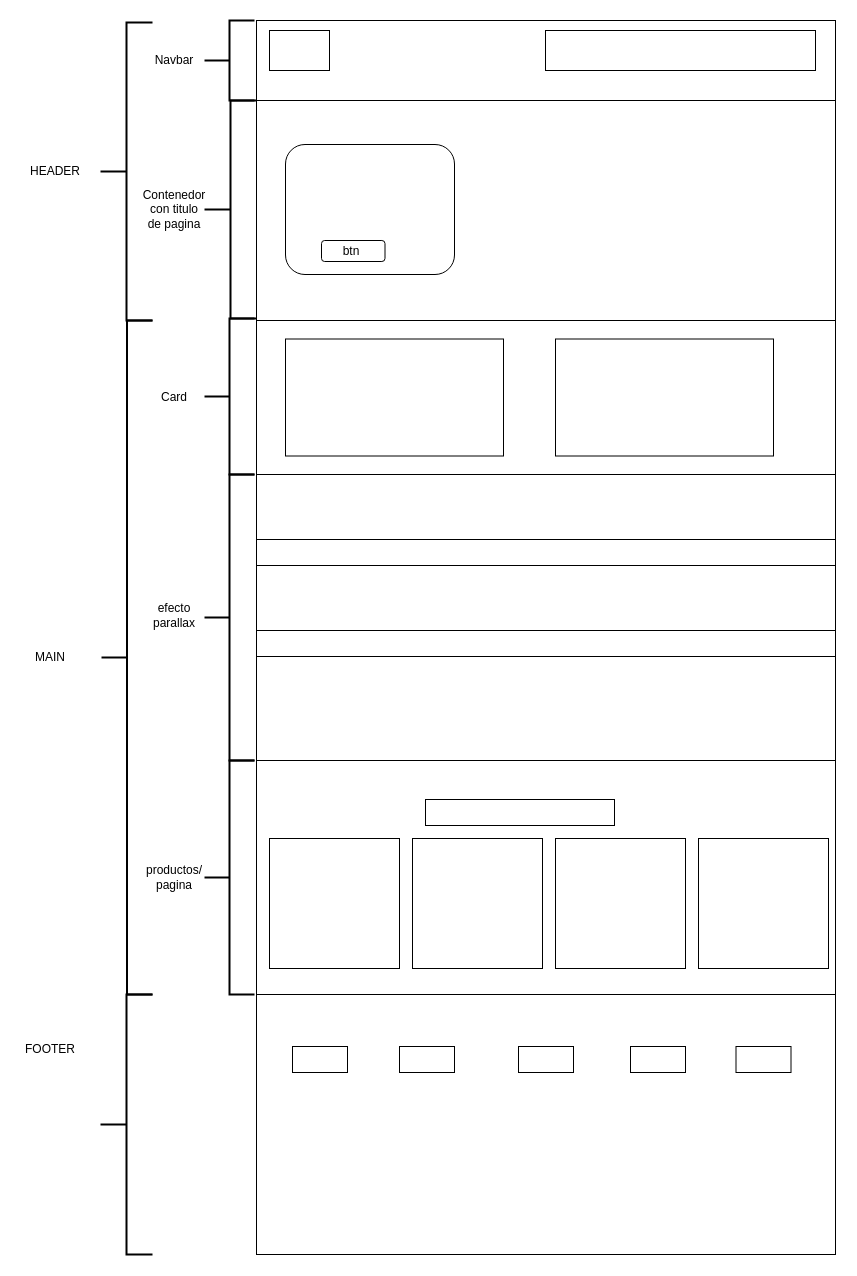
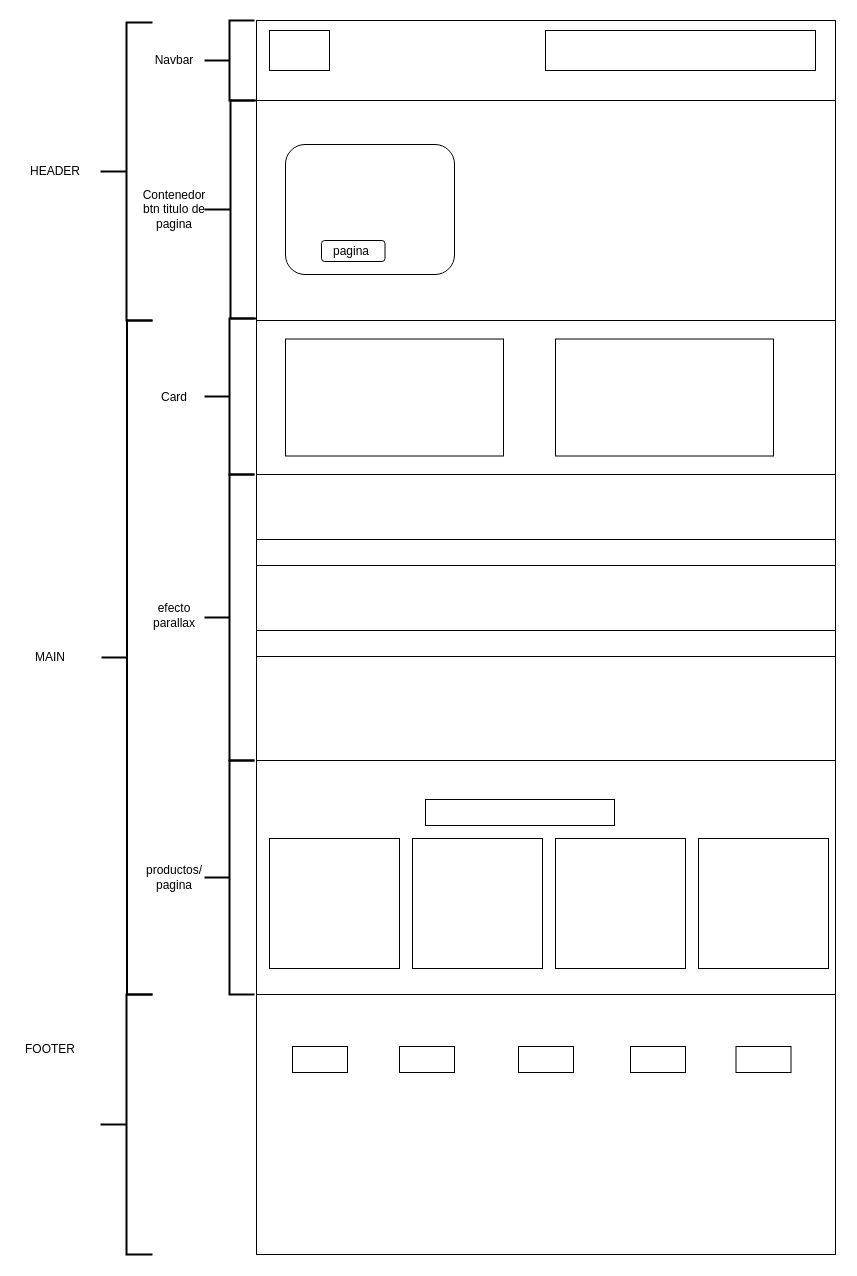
node "Contenedor con titulo de pagina": label "Contenedor con titulo de pagina" -> "Contenedor btn titulo de pagina"
node "btn": label "btn" -> "pagina"
